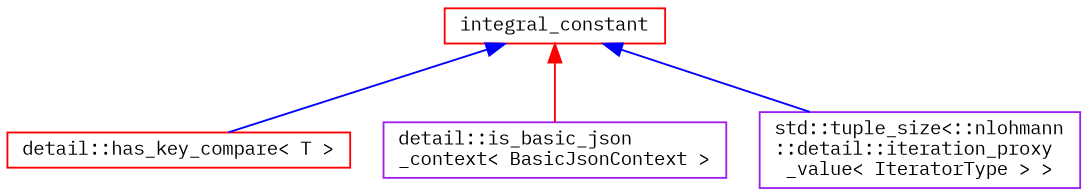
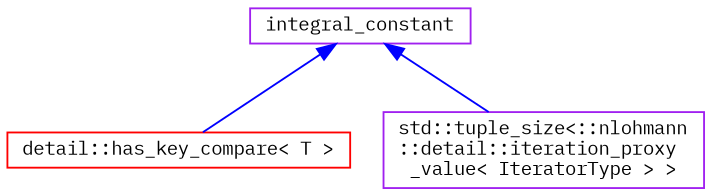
node "integral_constant": color red -> purple
node "detail::is_basic_json _context< BasicJsonContext >": removed
